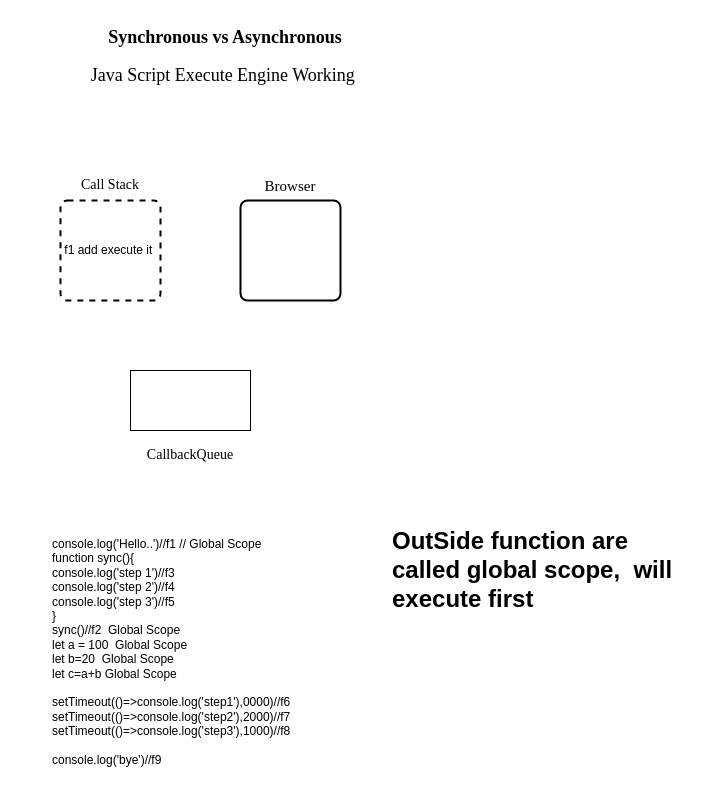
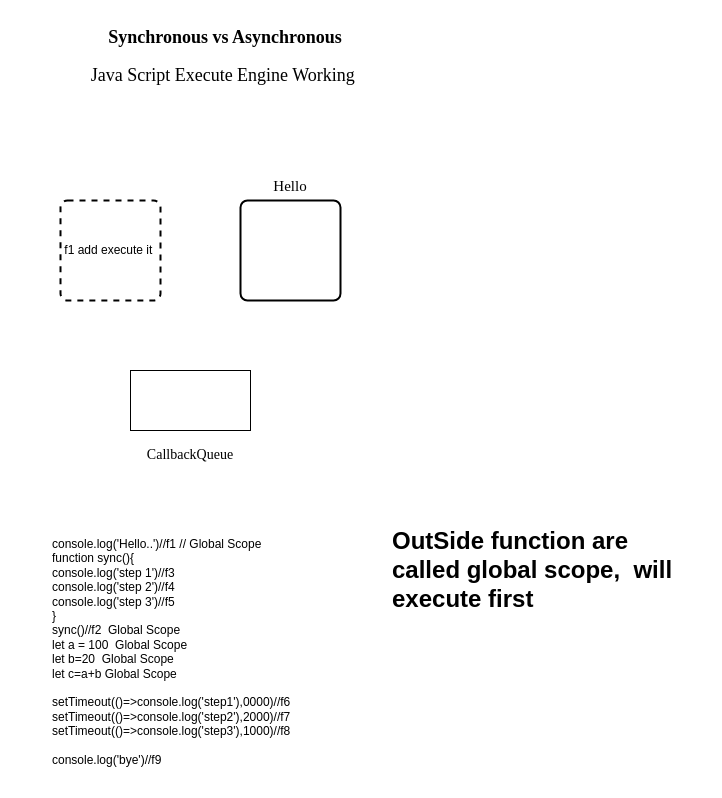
node "Call Stack": removed
node "Browser": label "Browser" -> "Hello"
